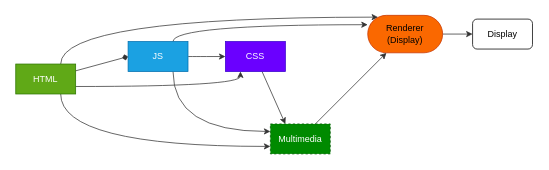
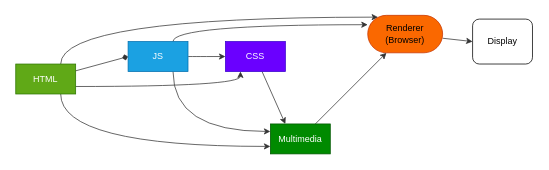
node "Renderer (Display)": label "Renderer (Display)" -> "Renderer (Browser)"
node "Display": size 60x30 -> 60x45
node "Multimedia": style dashed -> solid
